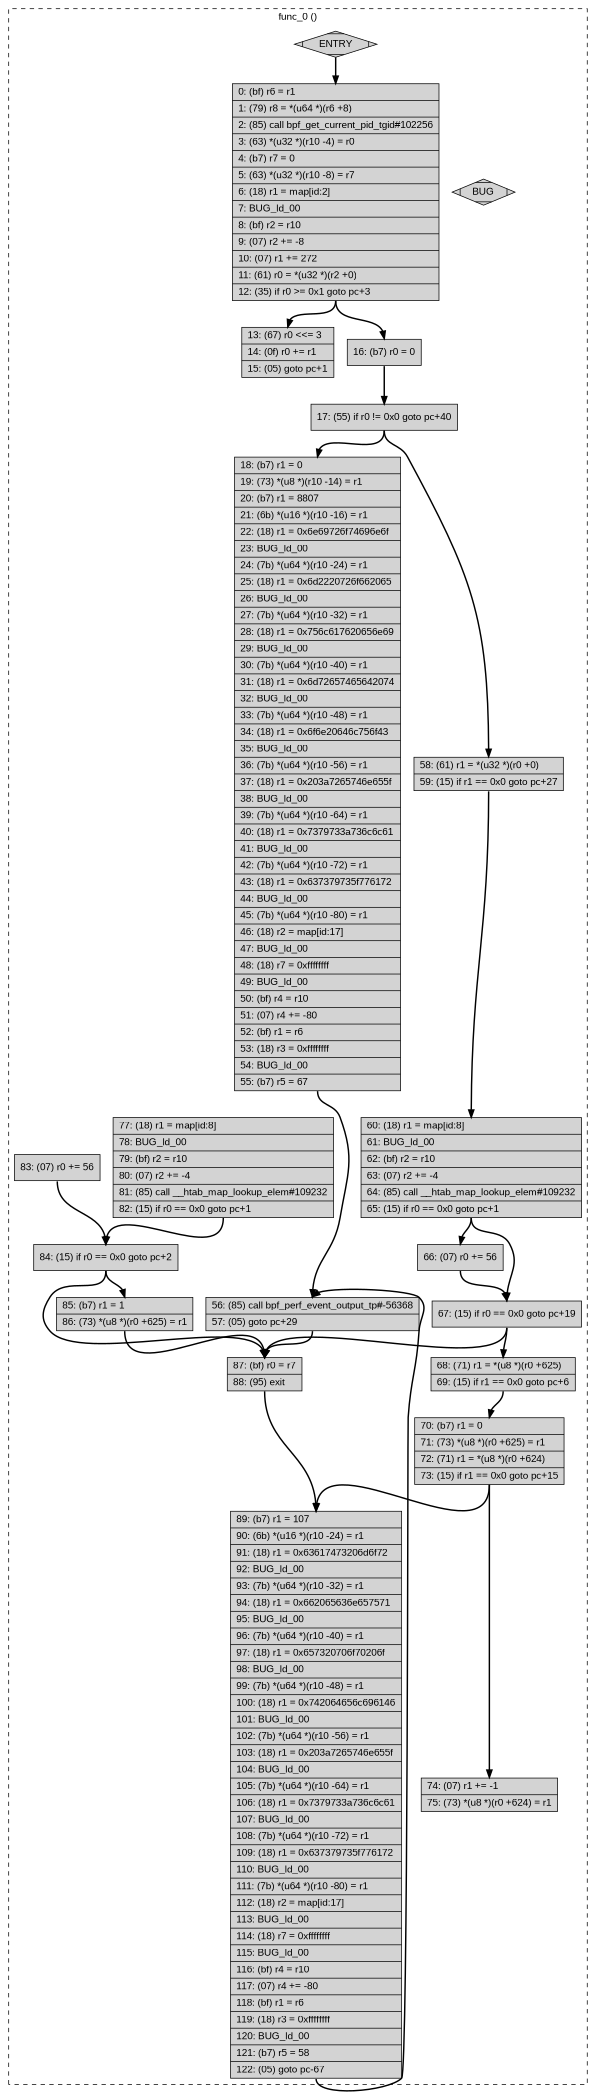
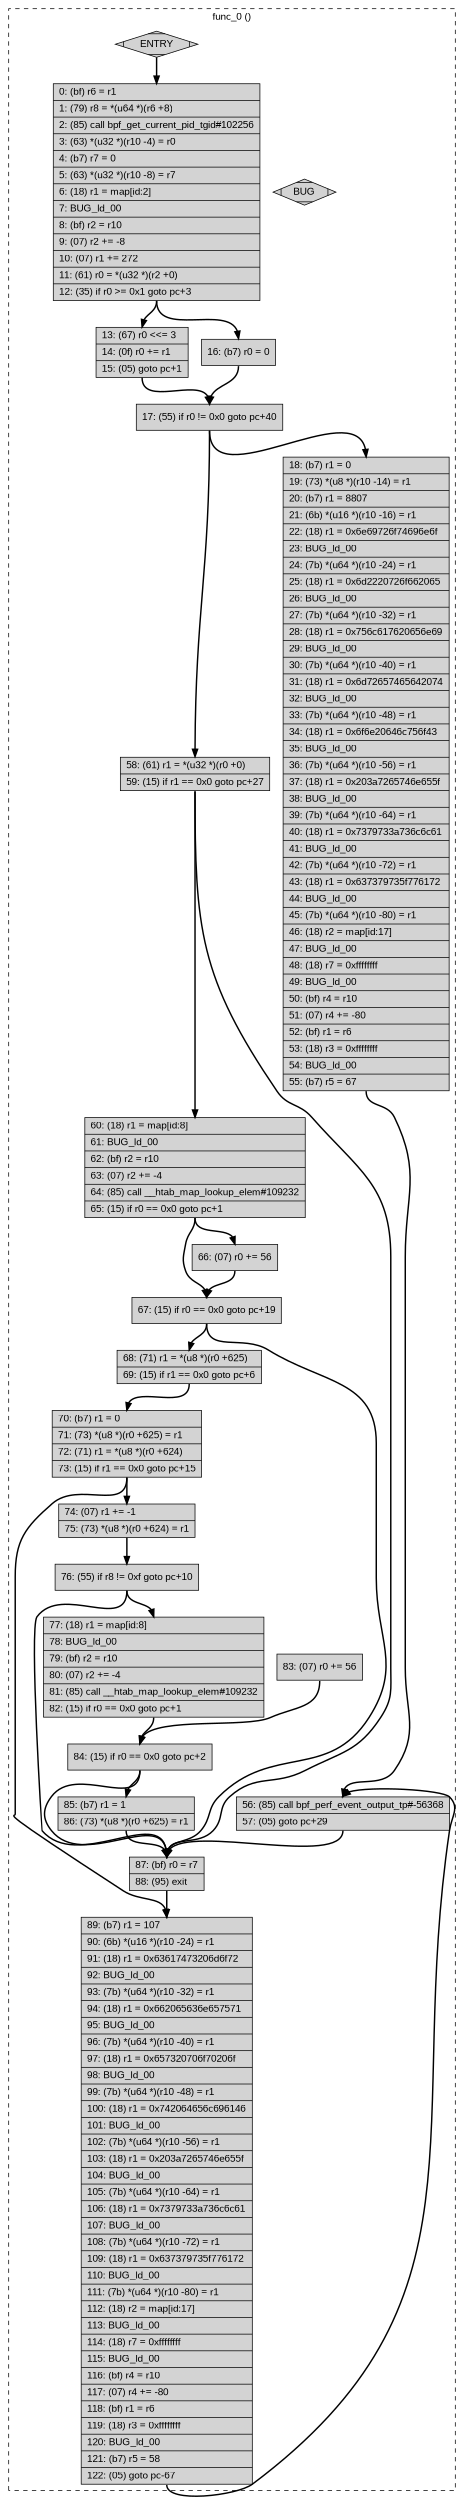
edge "13: (67) r0 <<= 3" -> "17: (55) if r0 != 0x0 goto pc+40": added
edge "58: (61) r1 = *(u32 *)(r0 +0)" -> "87: (bf) r0 = r7": added
node "76: (55) if r8 != 0xf goto pc+10": added
